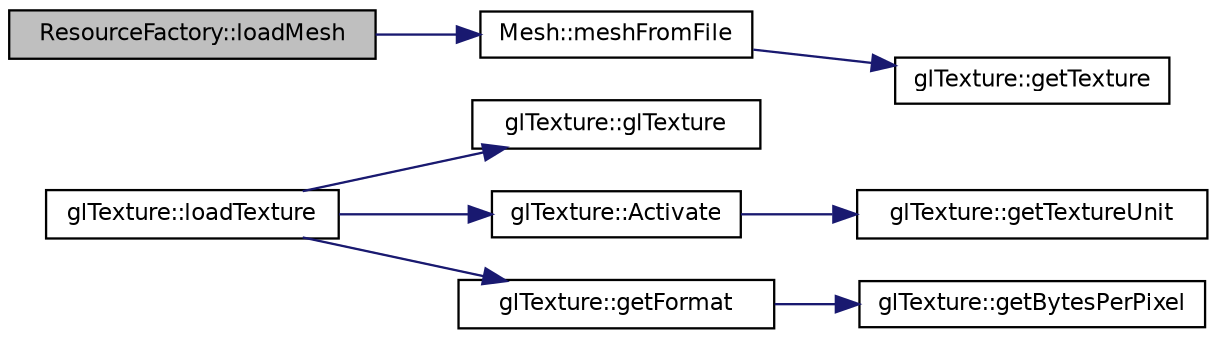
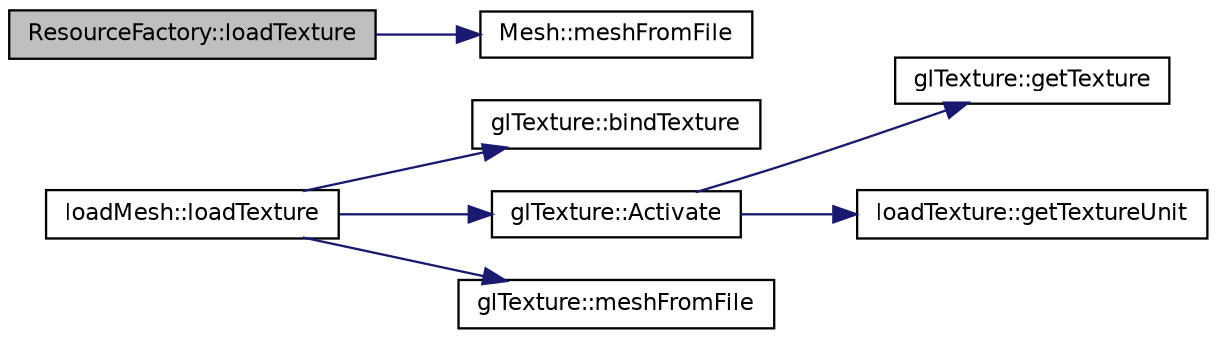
node "ResourceFactory::loadMesh": label "ResourceFactory::loadMesh" -> "ResourceFactory::loadTexture"
edge "Mesh::meshFromFile" -> "glTexture::getTexture": now "glTexture::Activate" -> "glTexture::getTexture"
node "glTexture::glTexture": label "glTexture::glTexture" -> "glTexture::bindTexture"
node "glTexture::loadTexture": label "glTexture::loadTexture" -> "loadMesh::loadTexture"
node "glTexture::getTextureUnit": label "glTexture::getTextureUnit" -> "loadTexture::getTextureUnit"
node "glTexture::getFormat": label "glTexture::getFormat" -> "glTexture::meshFromFile"
node "glTexture::getBytesPerPixel": removed
